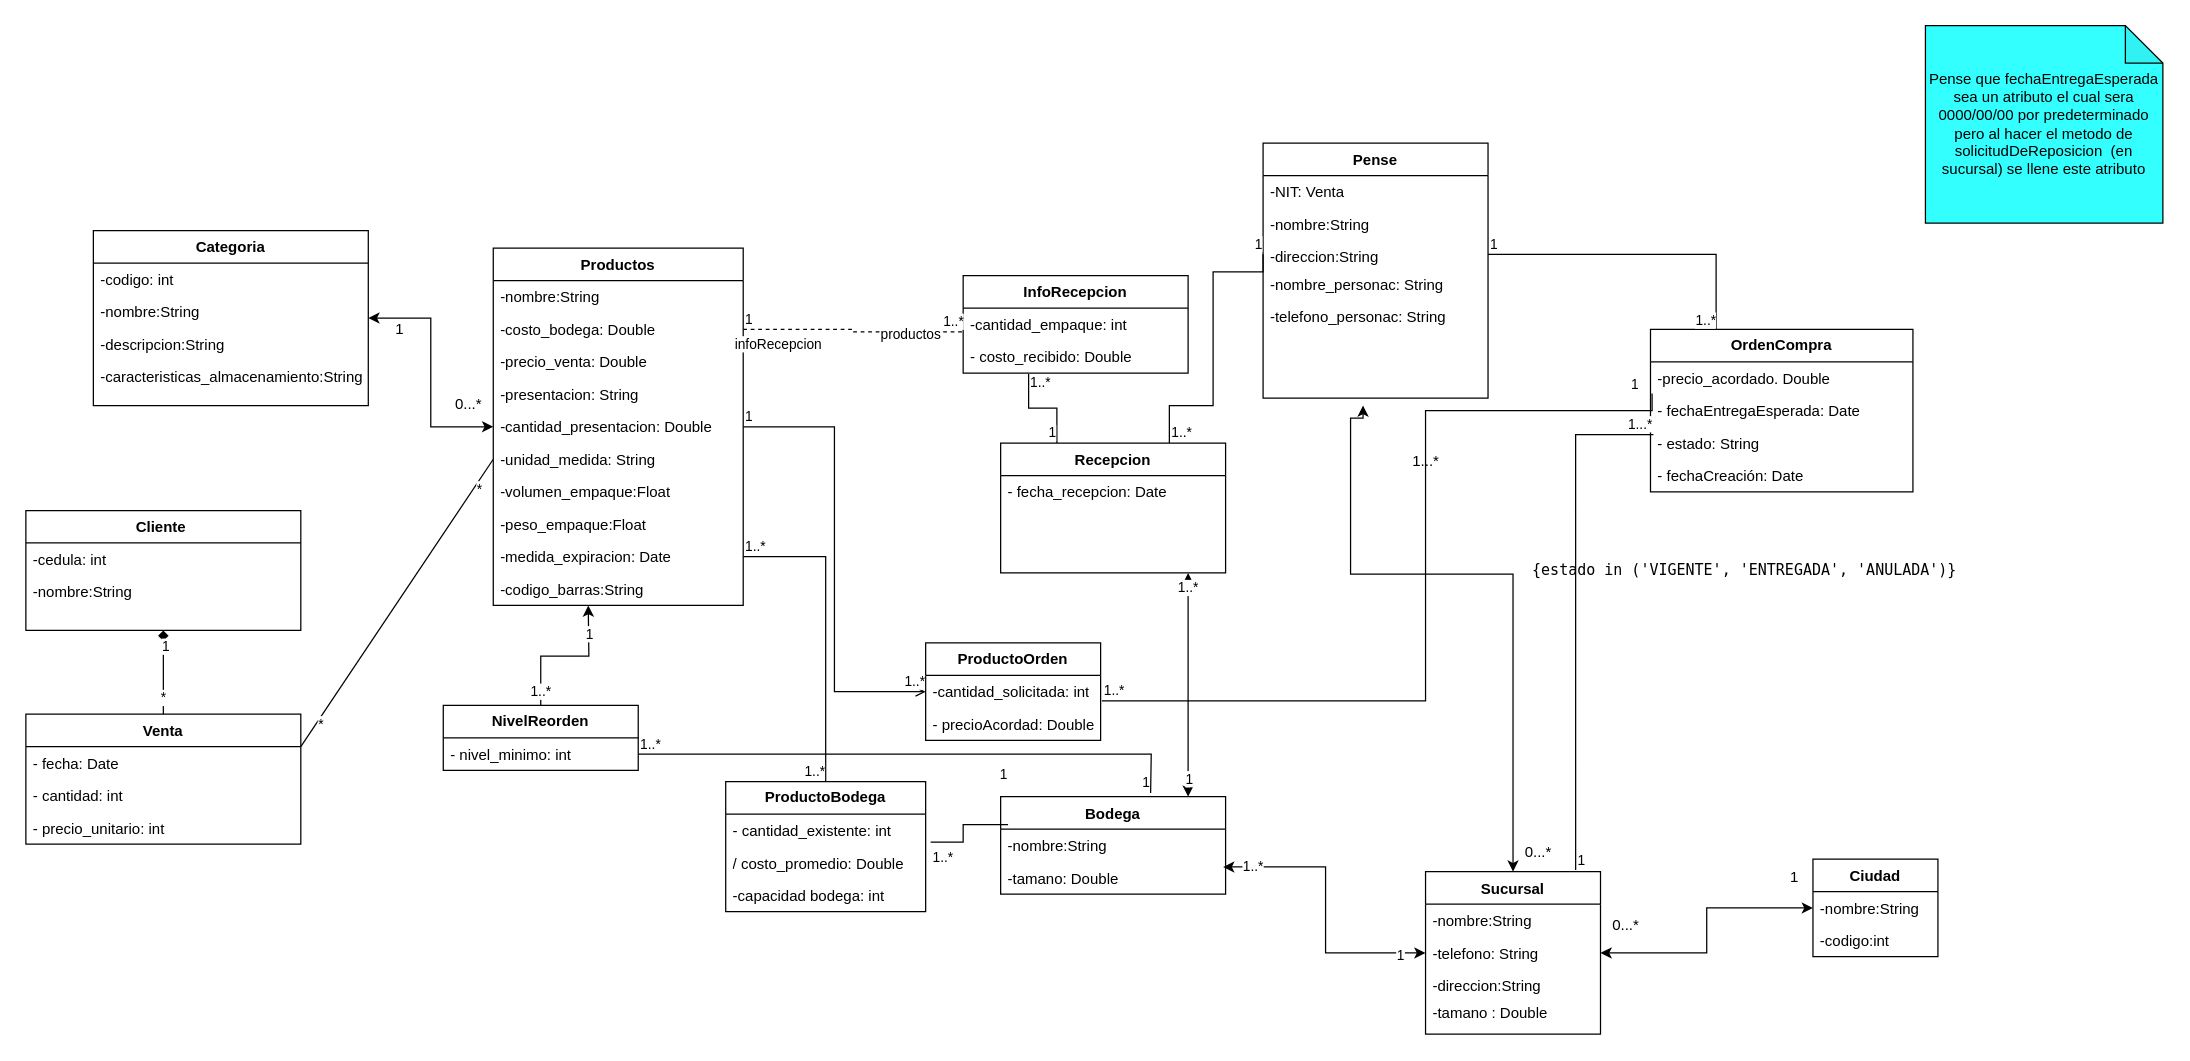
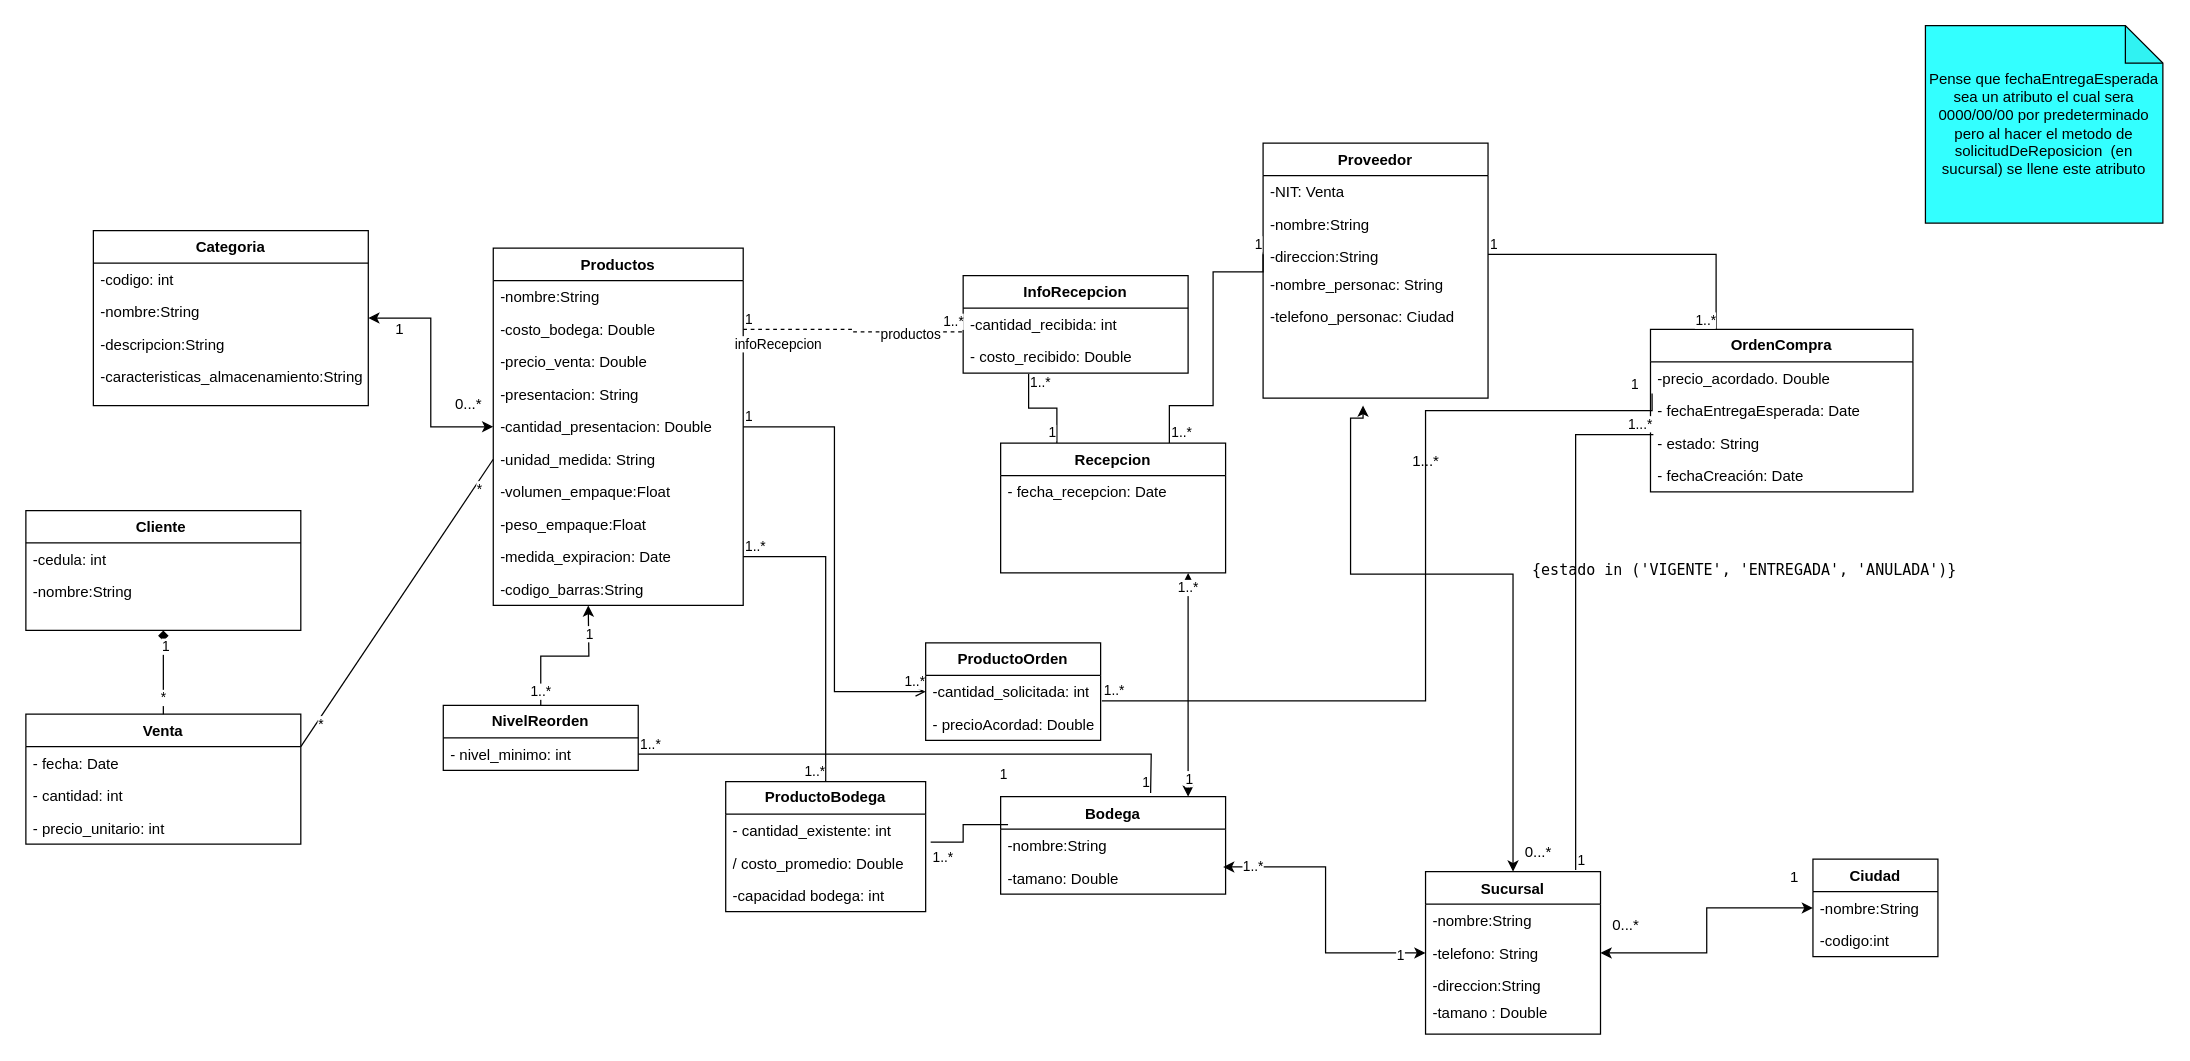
node "Pense": label "Pense" -> "Proveedor"
node "-telefono_personac: String": label "-telefono_personac: String" -> "-telefono_personac: Ciudad"
node "-cantidad_empaque: int": label "-cantidad_empaque: int" -> "-cantidad_recibida: int"
